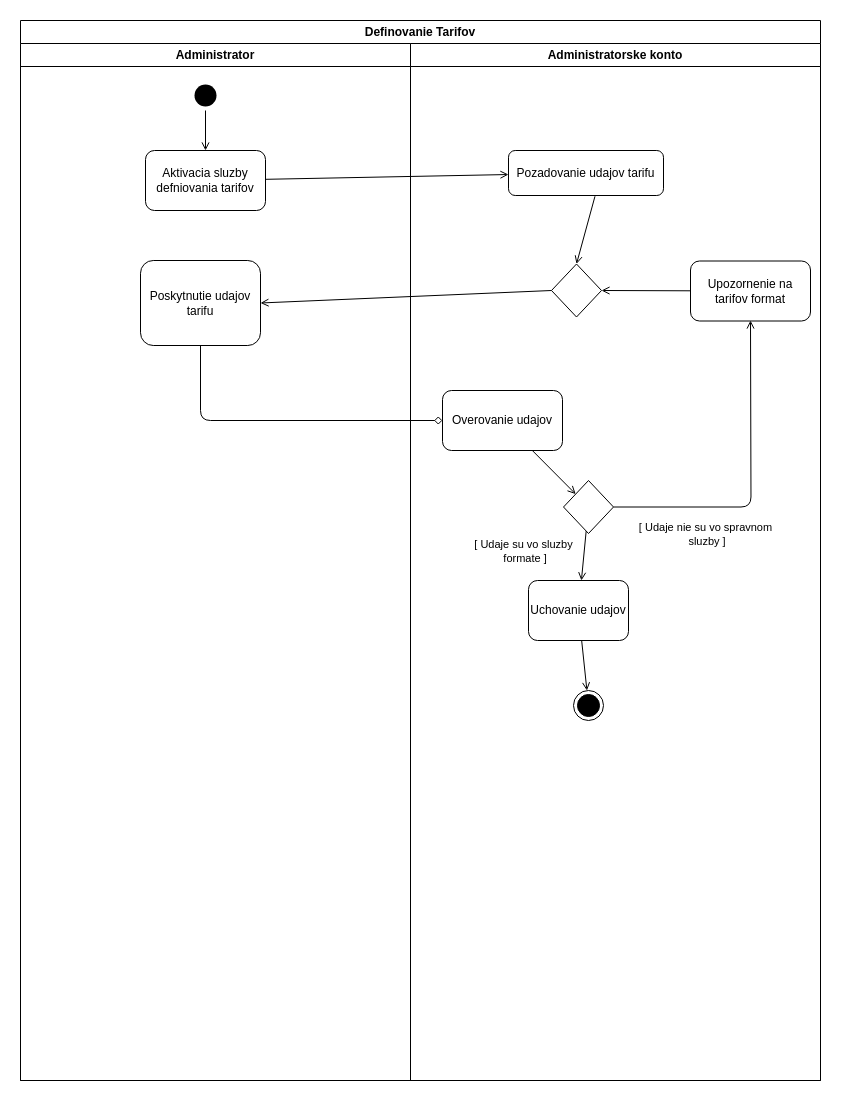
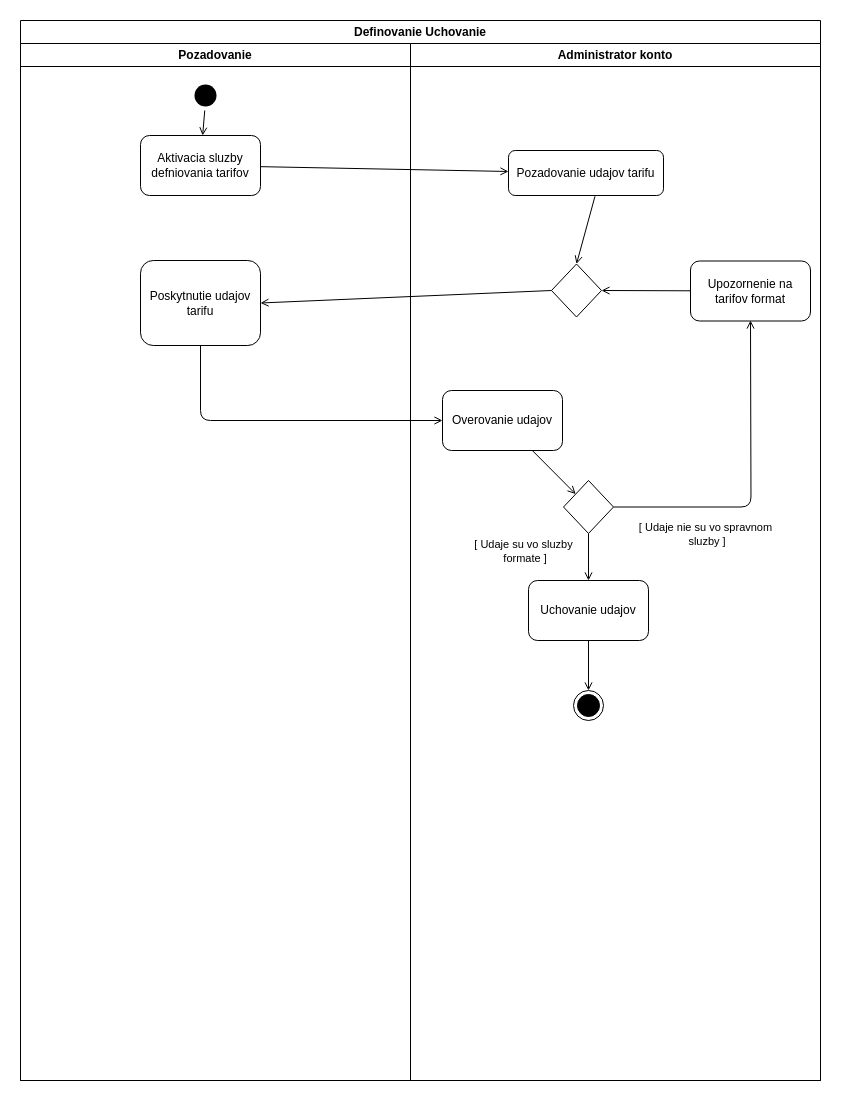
node "Definovanie Tarifov": label "Definovanie Tarifov" -> "Definovanie Uchovanie"
node "Administrator": label "Administrator" -> "Pozadovanie"
node "Administratorske konto": label "Administratorske konto" -> "Administrator konto"
node "Aktivacia sluzby defniovania tarifov": moved (206, 181) -> (201, 166)
edge "Poskytnutie udajov tarifu" -> "Overovanie udajov": arrowhead diamond -> open
node "Uchovanie udajov": size 100x60 -> 120x60
